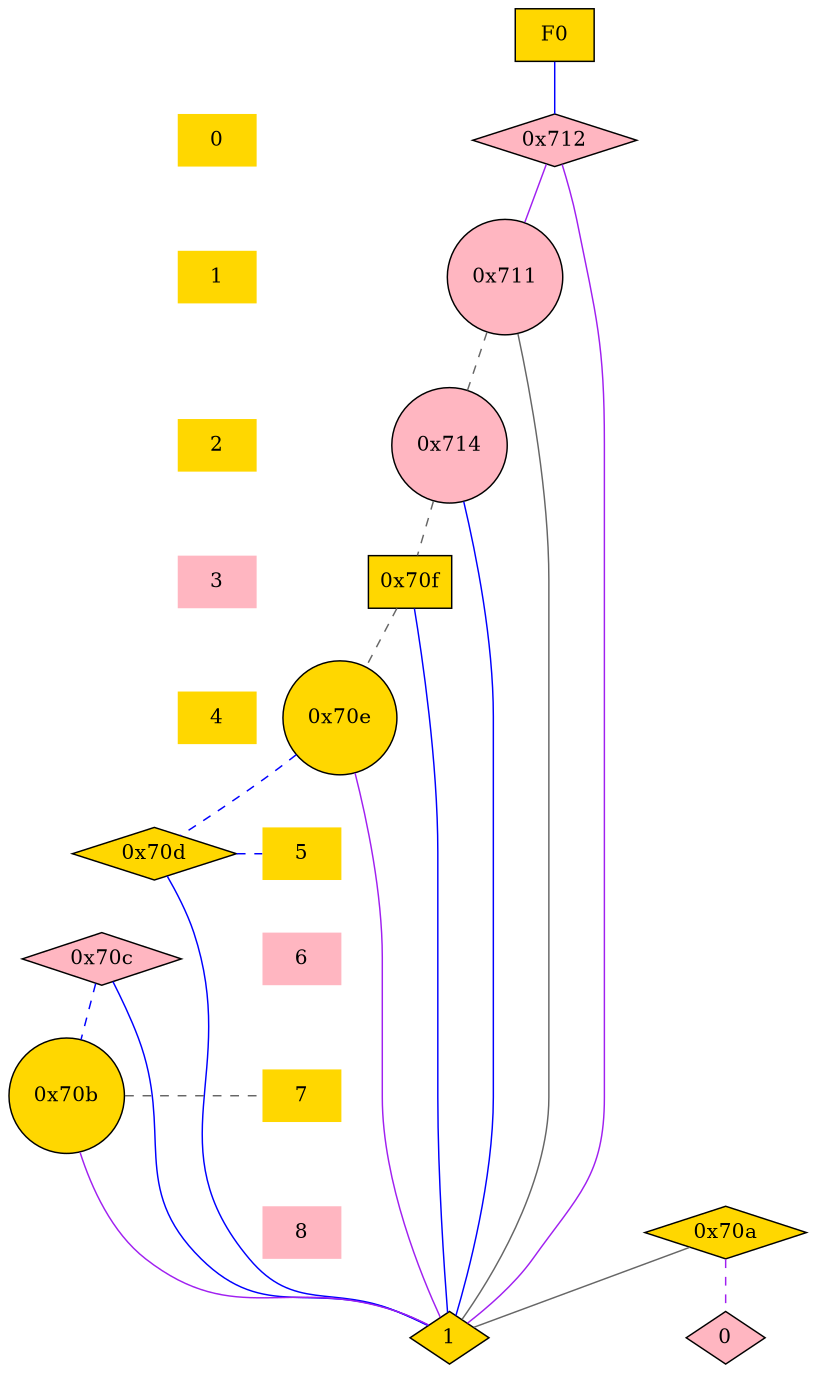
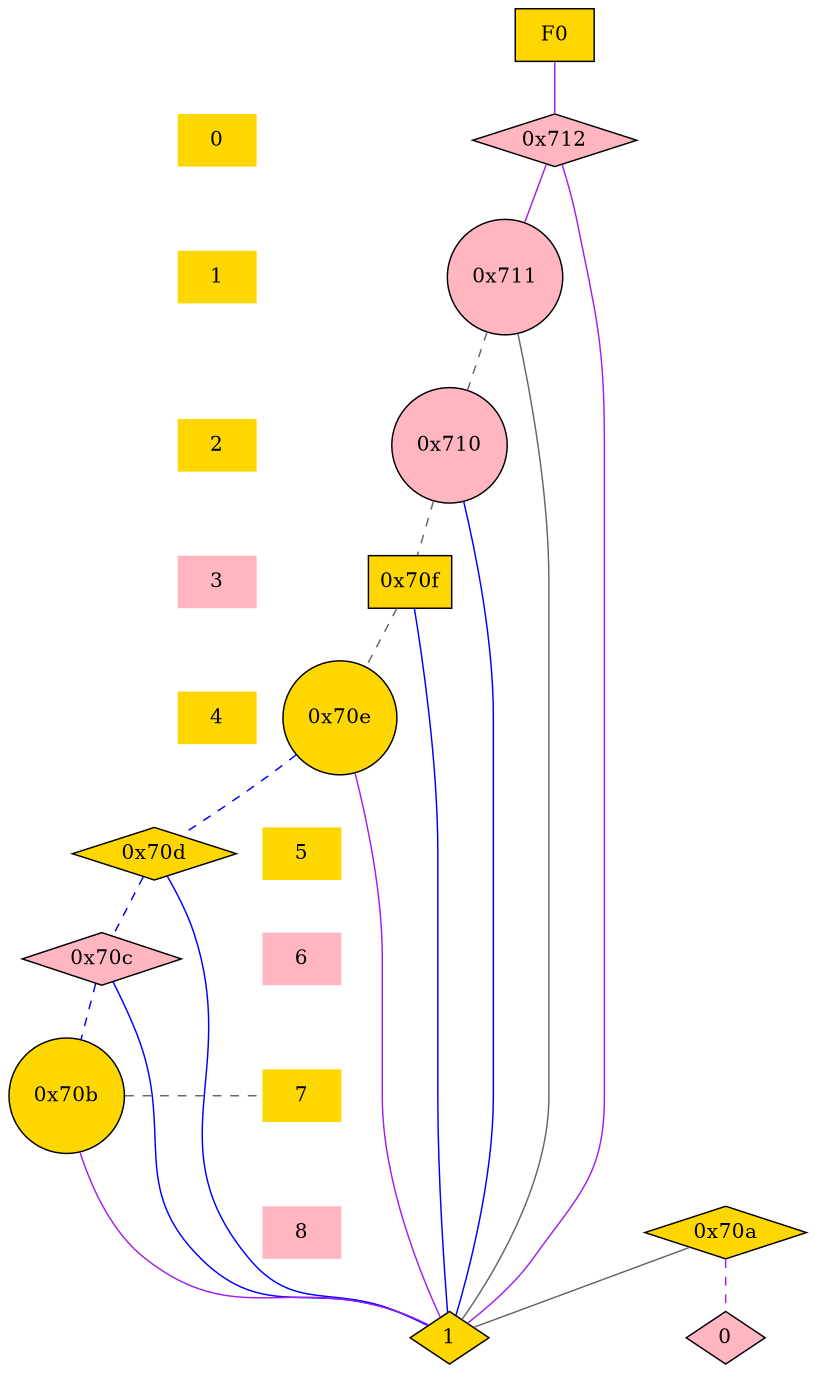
edge "F0" -- "0x712": color blue -> purple
node "0x714": label "0x714" -> "0x710"
edge "0x70d" -- "5": now "0x70d" -- "0x70c"
